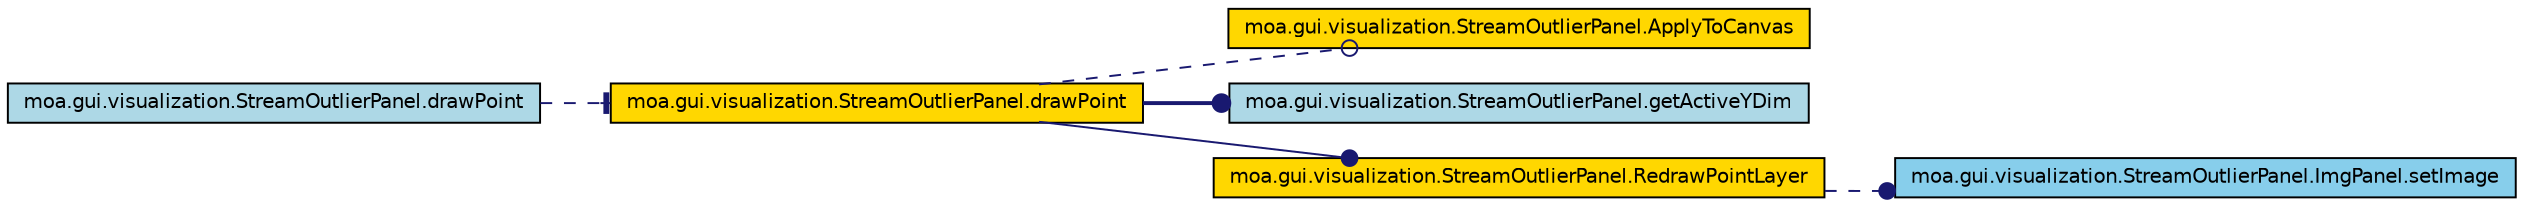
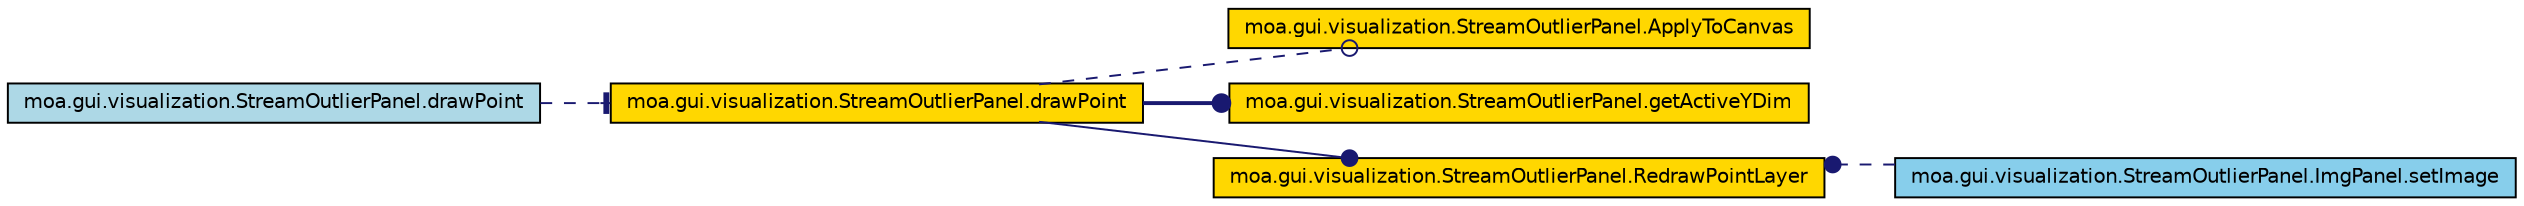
node "moa.gui.visualization.StreamOutlierPanel.getActiveYDim": fillcolor lightblue -> gold
edge "moa.gui.visualization.StreamOutlierPanel.RedrawPointLayer" -> "moa.gui.visualization.StreamOutlierPanel.ImgPanel.setImage": reversed
